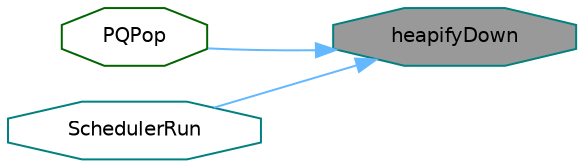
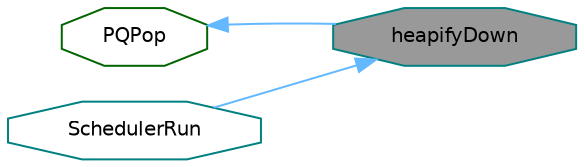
edge "PQPop" -> "heapifyDown": reversed
